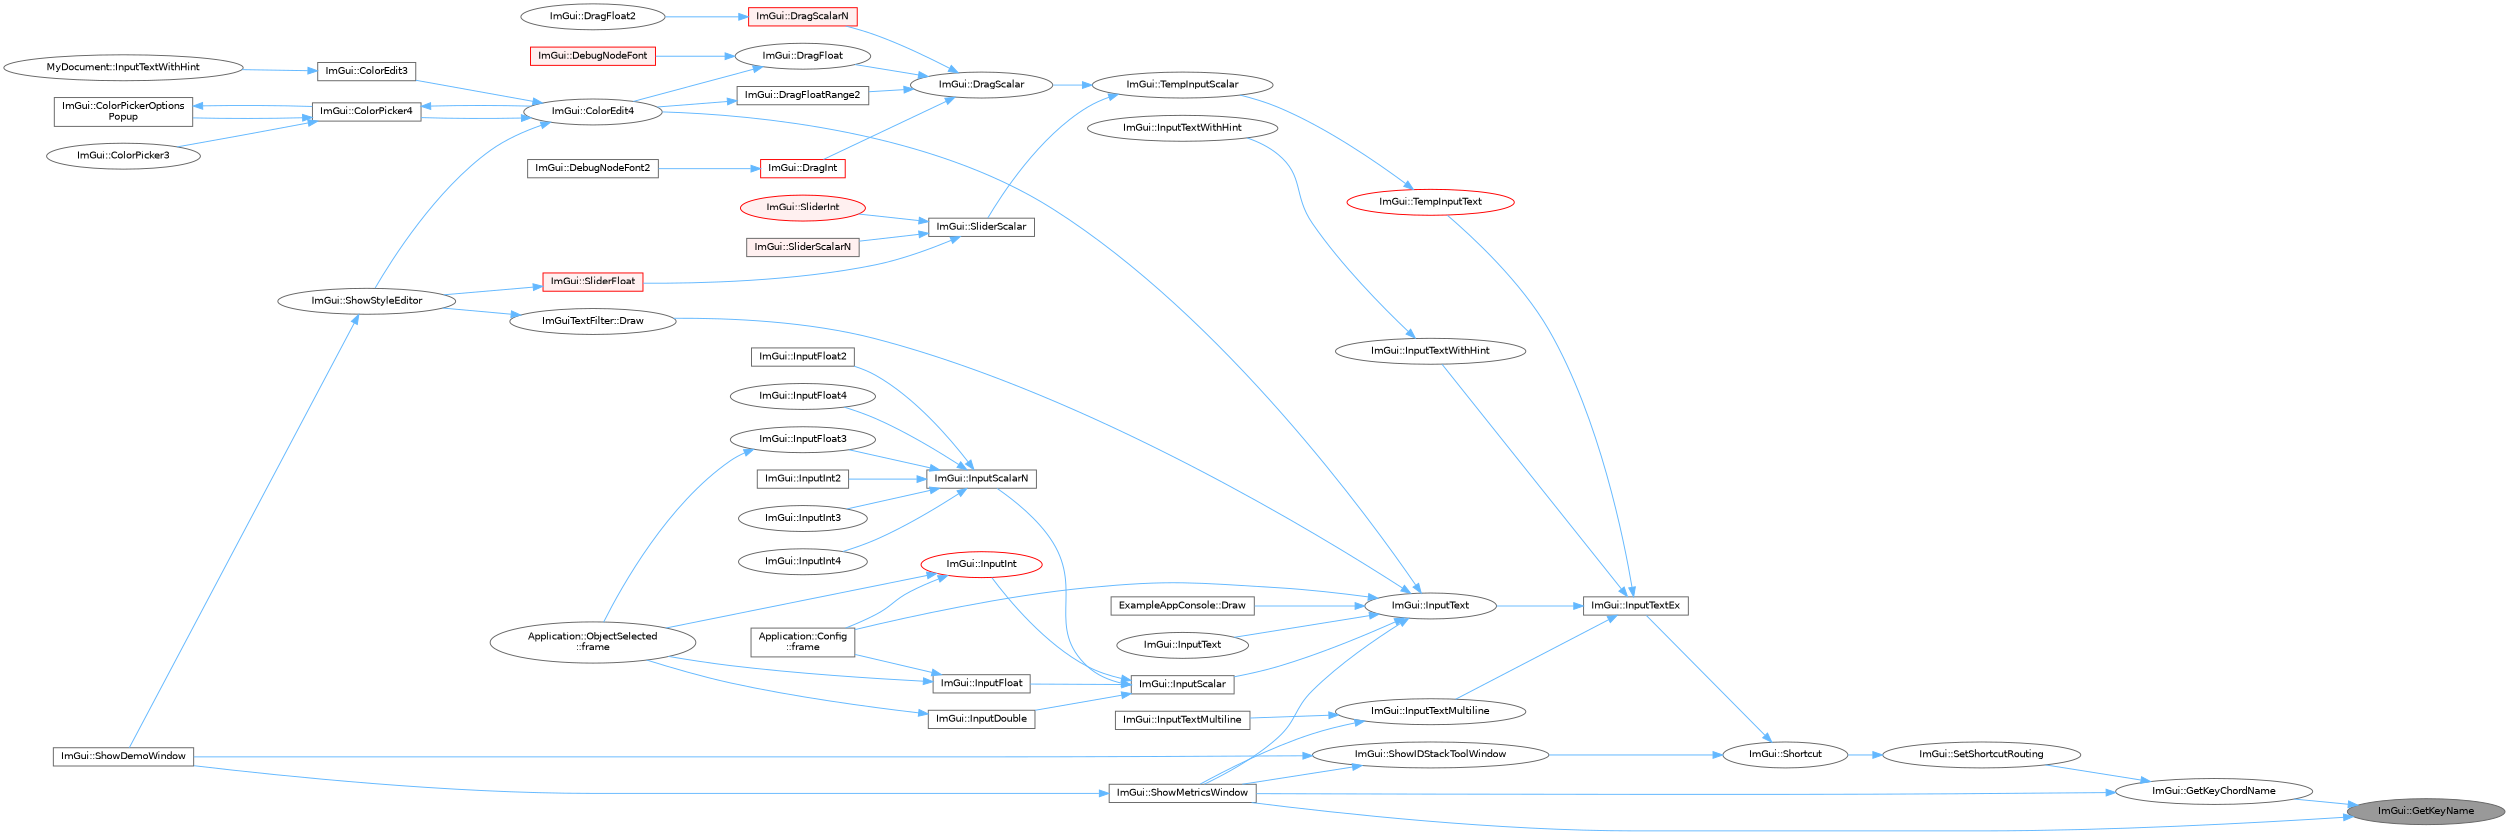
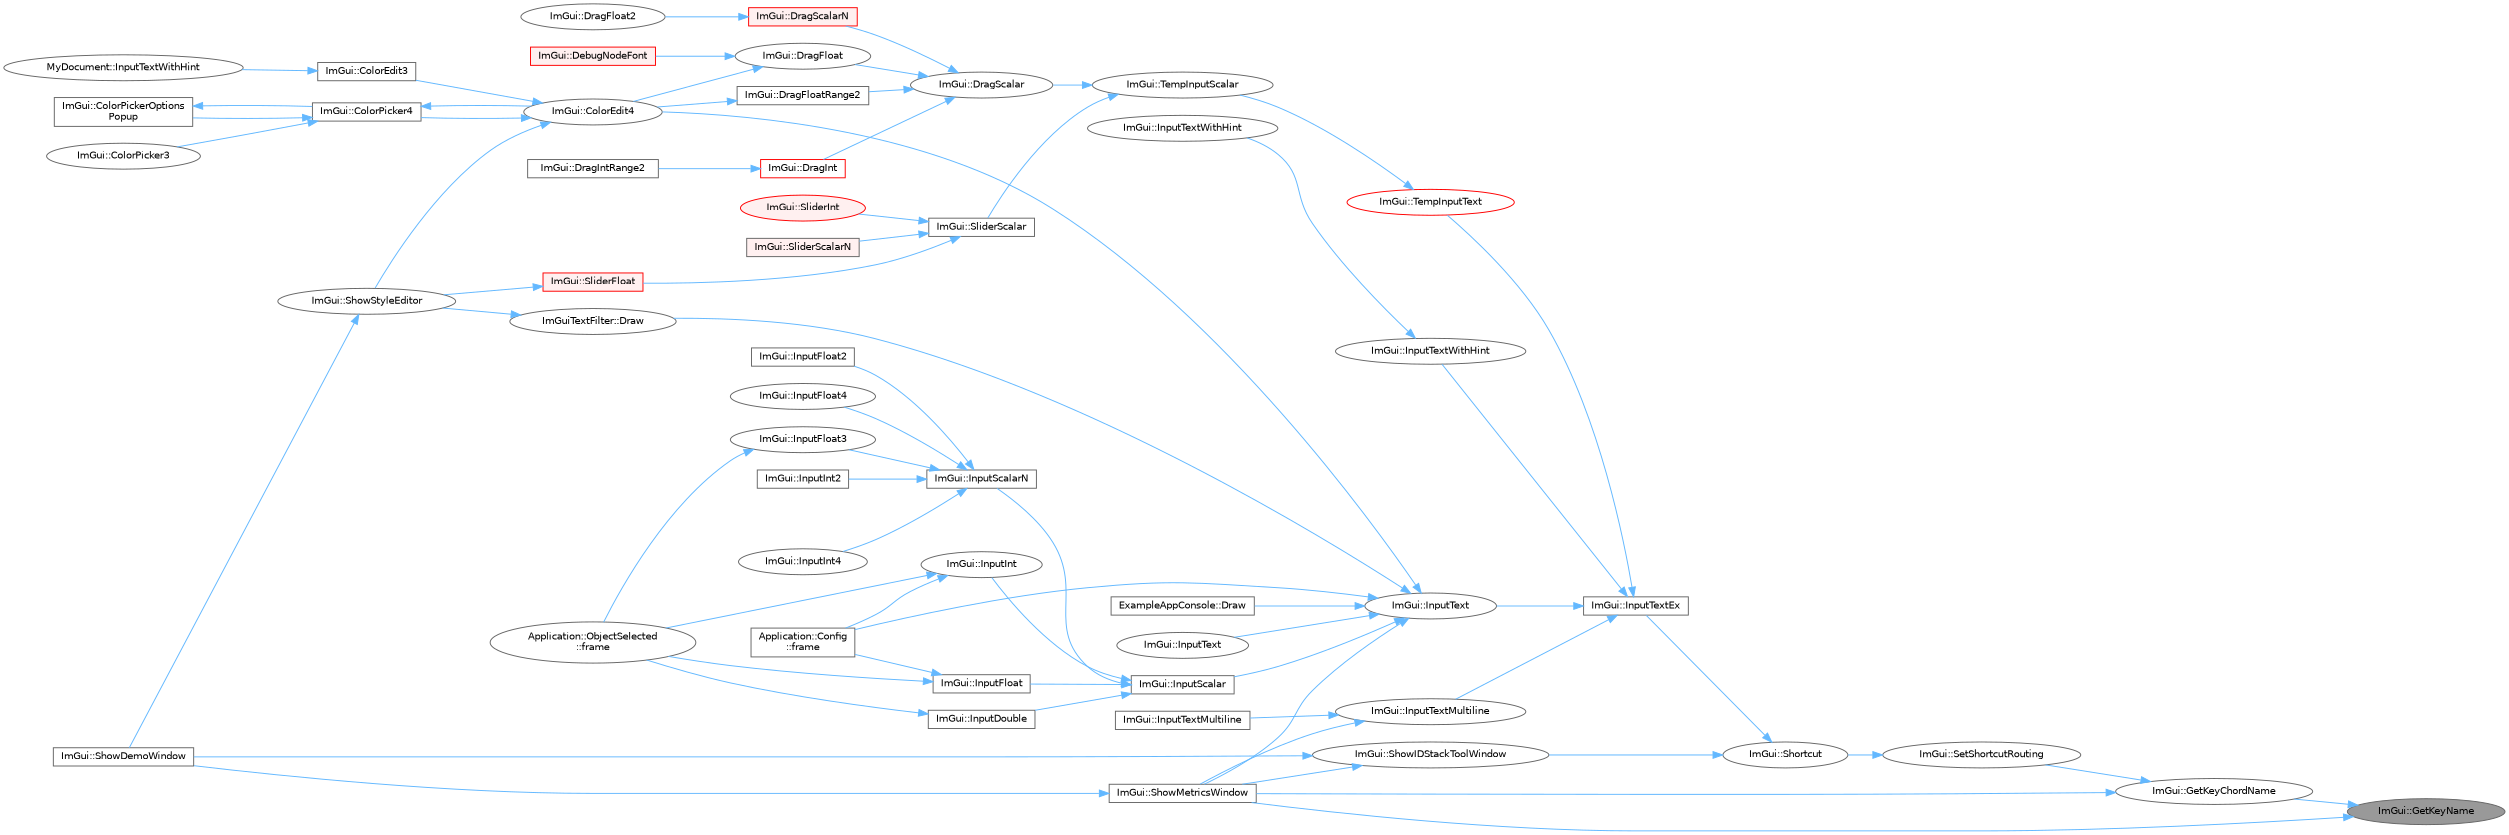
node "ImGui::DebugNodeFont2": label "ImGui::DebugNodeFont2" -> "ImGui::DragIntRange2"
node "ImGui::InputInt3": removed
node "ImGui::InputInt": color red -> grey40
